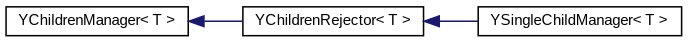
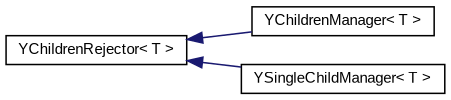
edge "YChildrenRejector< T >" -> "YChildrenManager< T >": reversed
